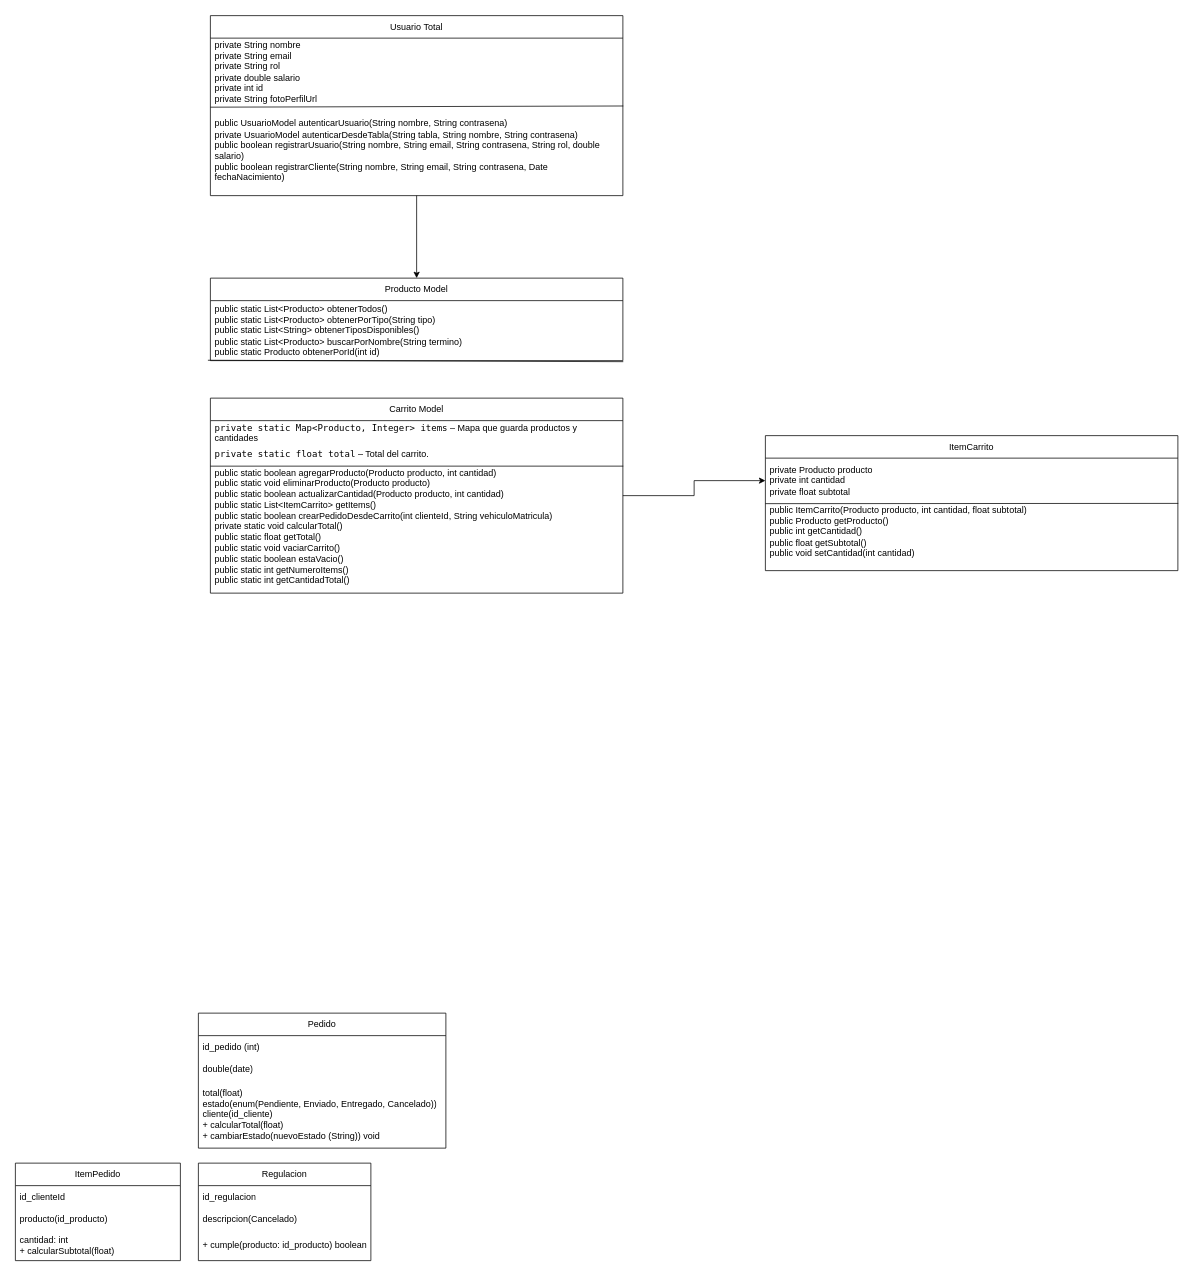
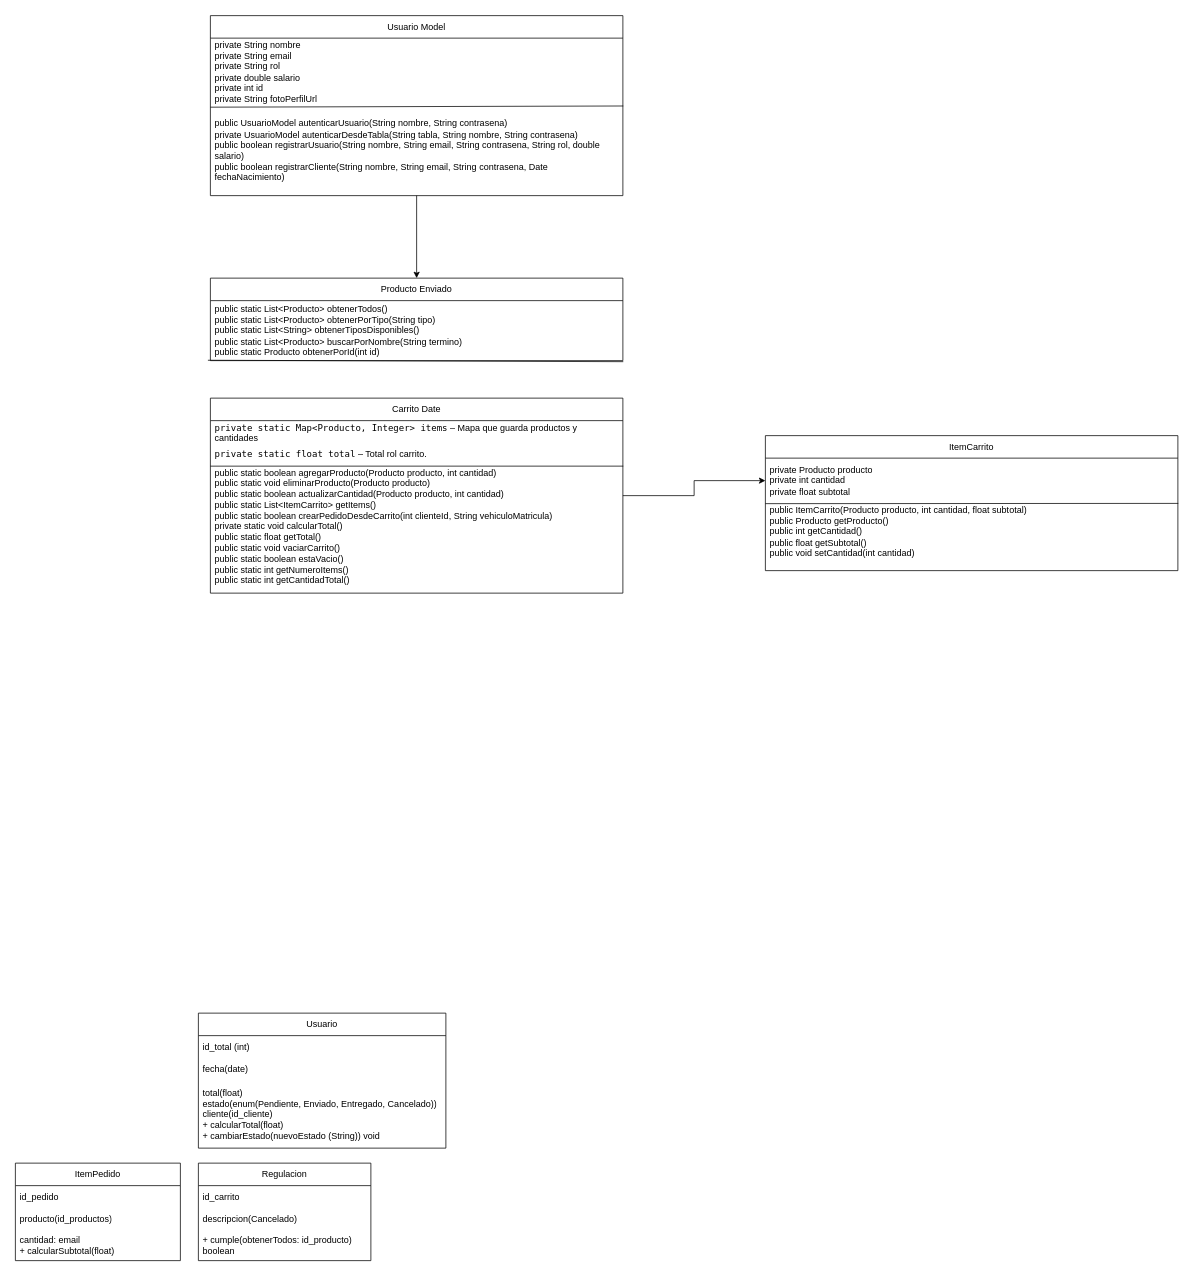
node "Usuario Total": label "Usuario Total" -> "Usuario Model"
node "Producto Model": label "Producto Model" -> "Producto Enviado"
node "Carrito Model": label "Carrito Model" -> "Carrito Date"
node "private static float total – Total del carrito.": label "private static float total – Total del carrito." -> "private static float total – Total rol carrito."
node "Pedido": label "Pedido" -> "Usuario"
node "id_pedido (int)": label "id_pedido (int)" -> "id_total (int)"
node "double(date)": label "double(date)" -> "fecha(date)"
node "id_clienteId": label "id_clienteId" -> "id_pedido"
node "id_regulacion": label "id_regulacion" -> "id_carrito"
node "producto(id_producto)": label "producto(id_producto)" -> "producto(id_productos)"
node "cantidad: int + calcularSubtotal(float)": label "cantidad: int + calcularSubtotal(float)" -> "cantidad: email + calcularSubtotal(float)"
node "+ cumple(producto: id_producto) boolean": label "+ cumple(producto: id_producto) boolean" -> "+ cumple(obtenerTodos: id_producto) boolean"
